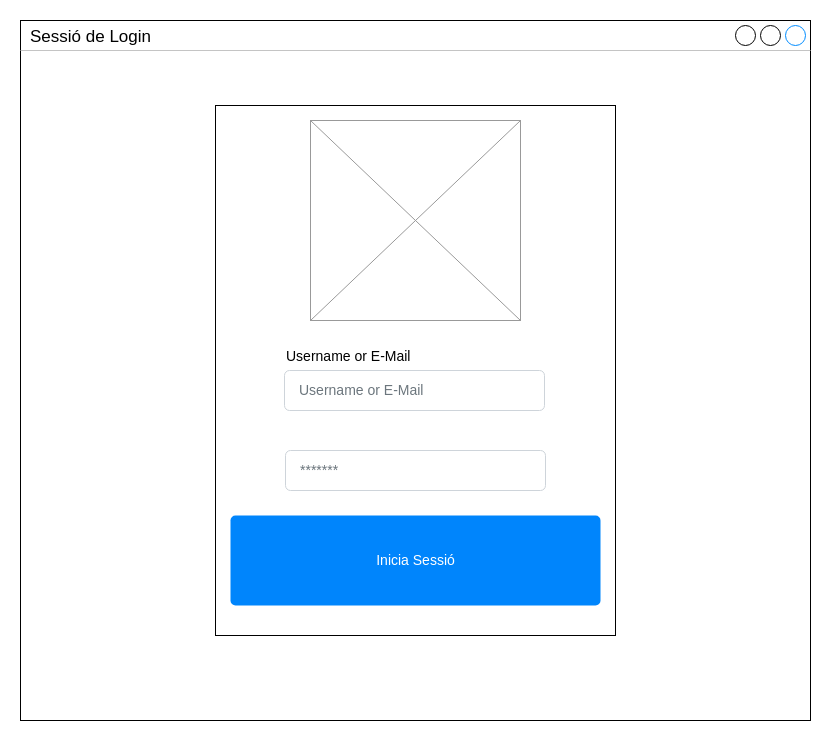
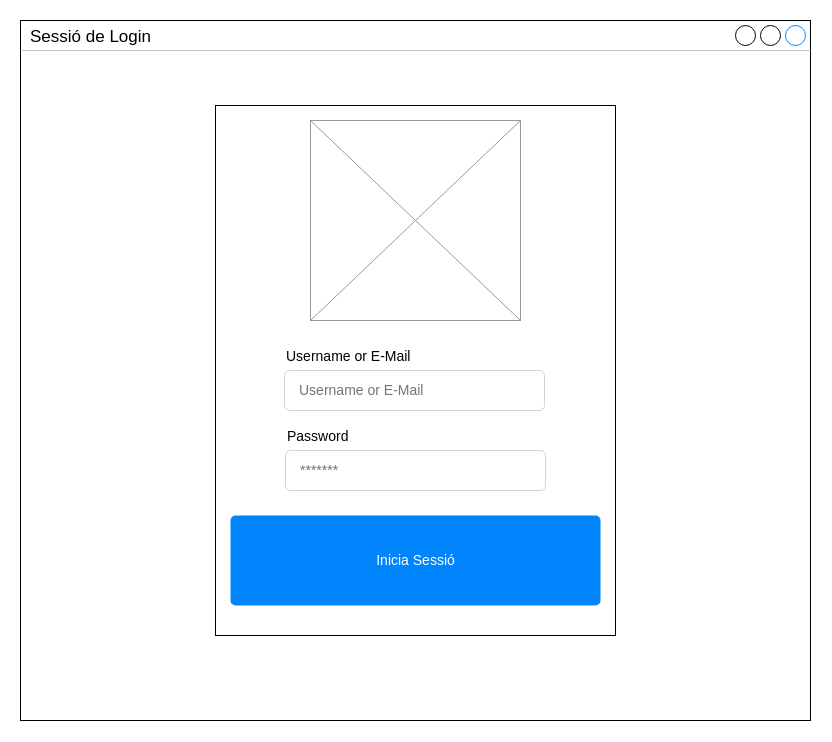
node "Password": added
